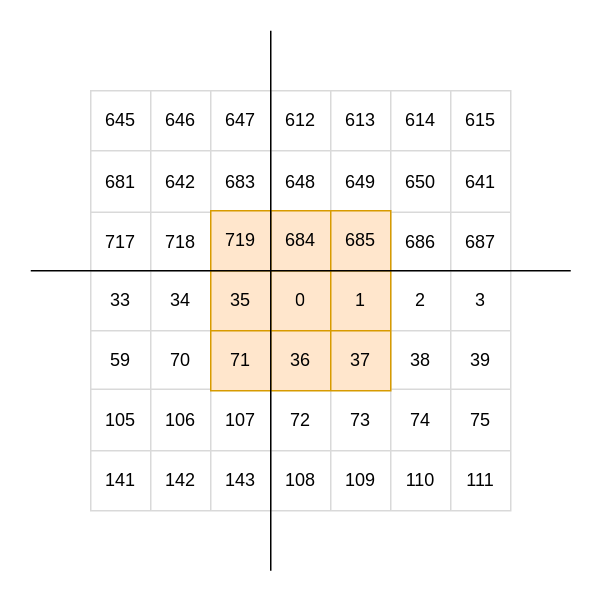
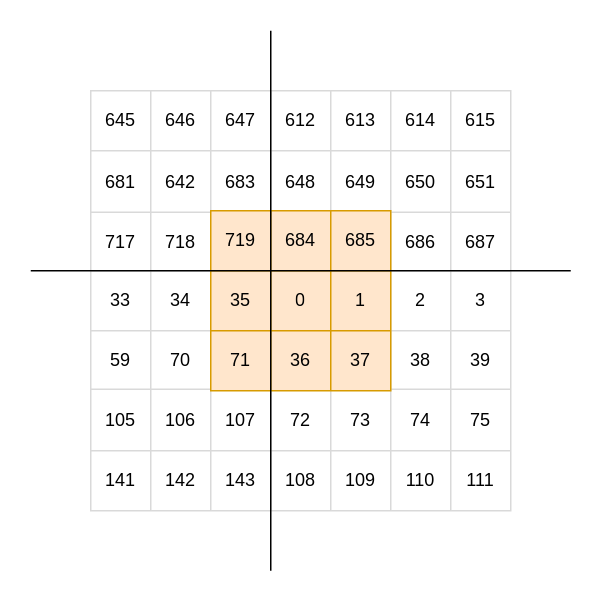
node "641": label "641" -> "651"
